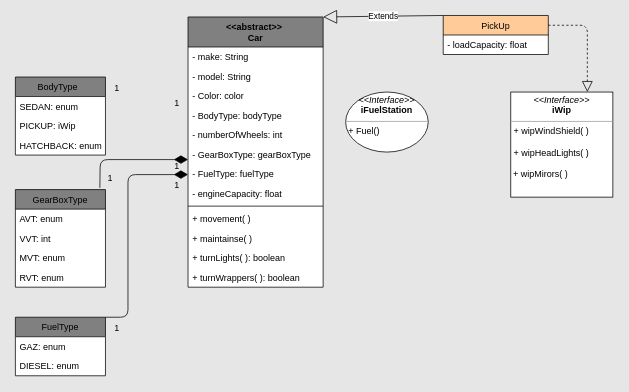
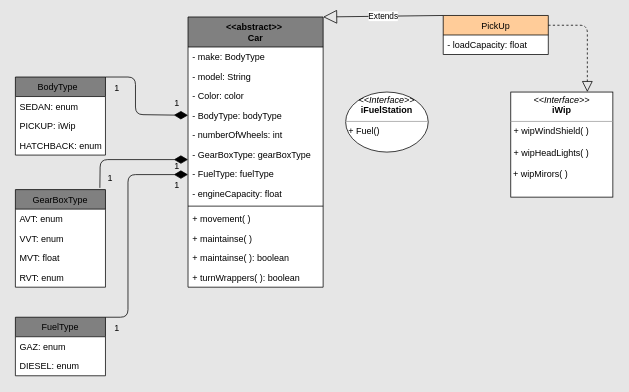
node "- make: String": label "- make: String" -> "- make: BodyType"
edge "BodyType" -> "- BodyType: bodyType": added
node "VVT: int": label "VVT: int" -> "VVT: enum"
node "MVT: enum": label "MVT: enum" -> "MVT: float"
node "+ turnLights( ): boolean": label "+ turnLights( ): boolean" -> "+ maintainse( ): boolean"
